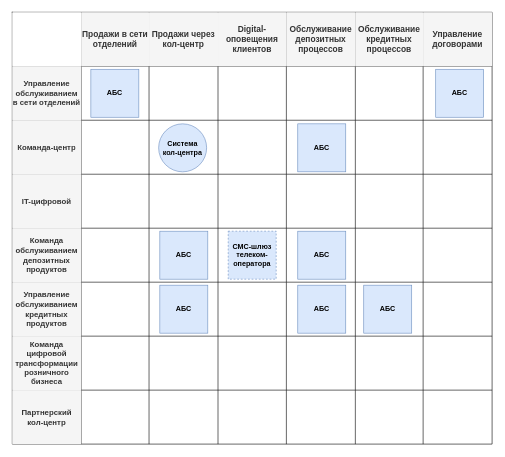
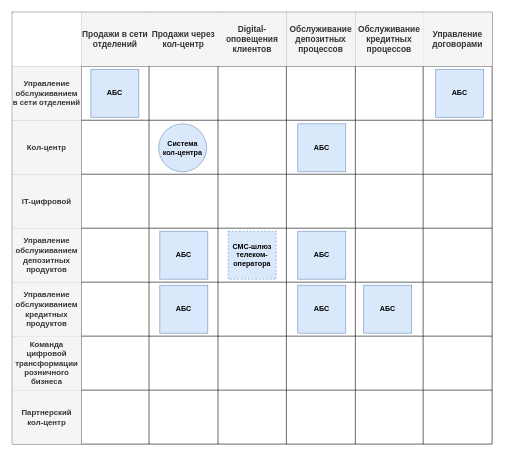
node "Команда-центр": label "Команда-центр" -> "Кол-центр"
node "Команда обслуживанием депозитных продуктов": label "Команда обслуживанием депозитных продуктов" -> "Управление обслуживанием депозитных продуктов"
